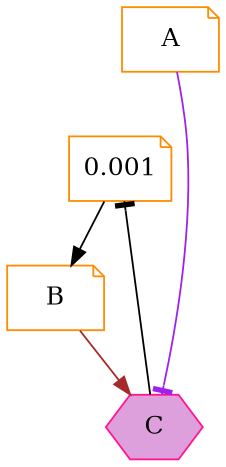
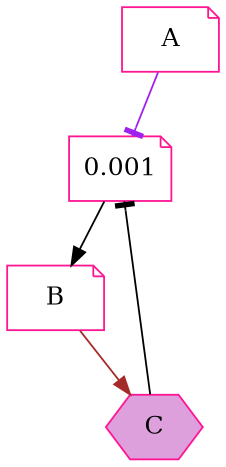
node "A": color darkorange -> deeppink
node "0.001": color darkorange -> deeppink
edge "A" -> "C": now "A" -> "0.001"
node "B": color darkorange -> deeppink
